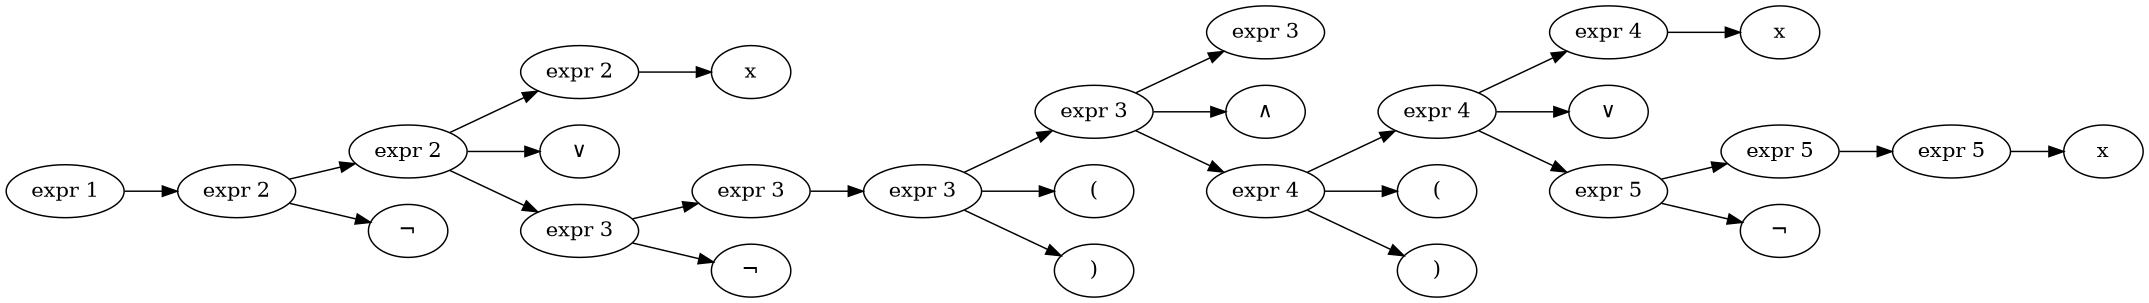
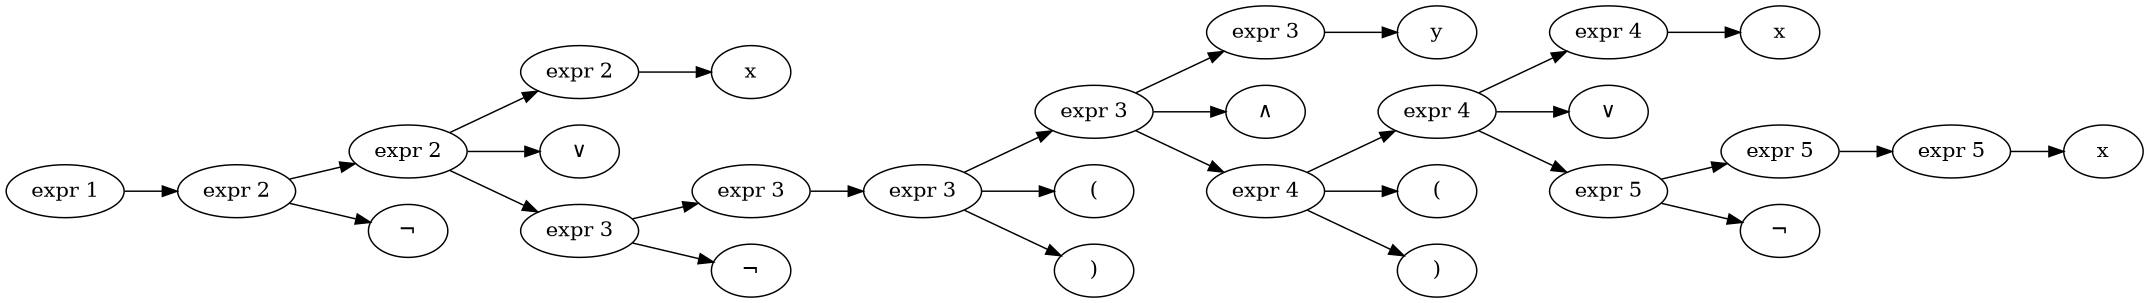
node "y": added
